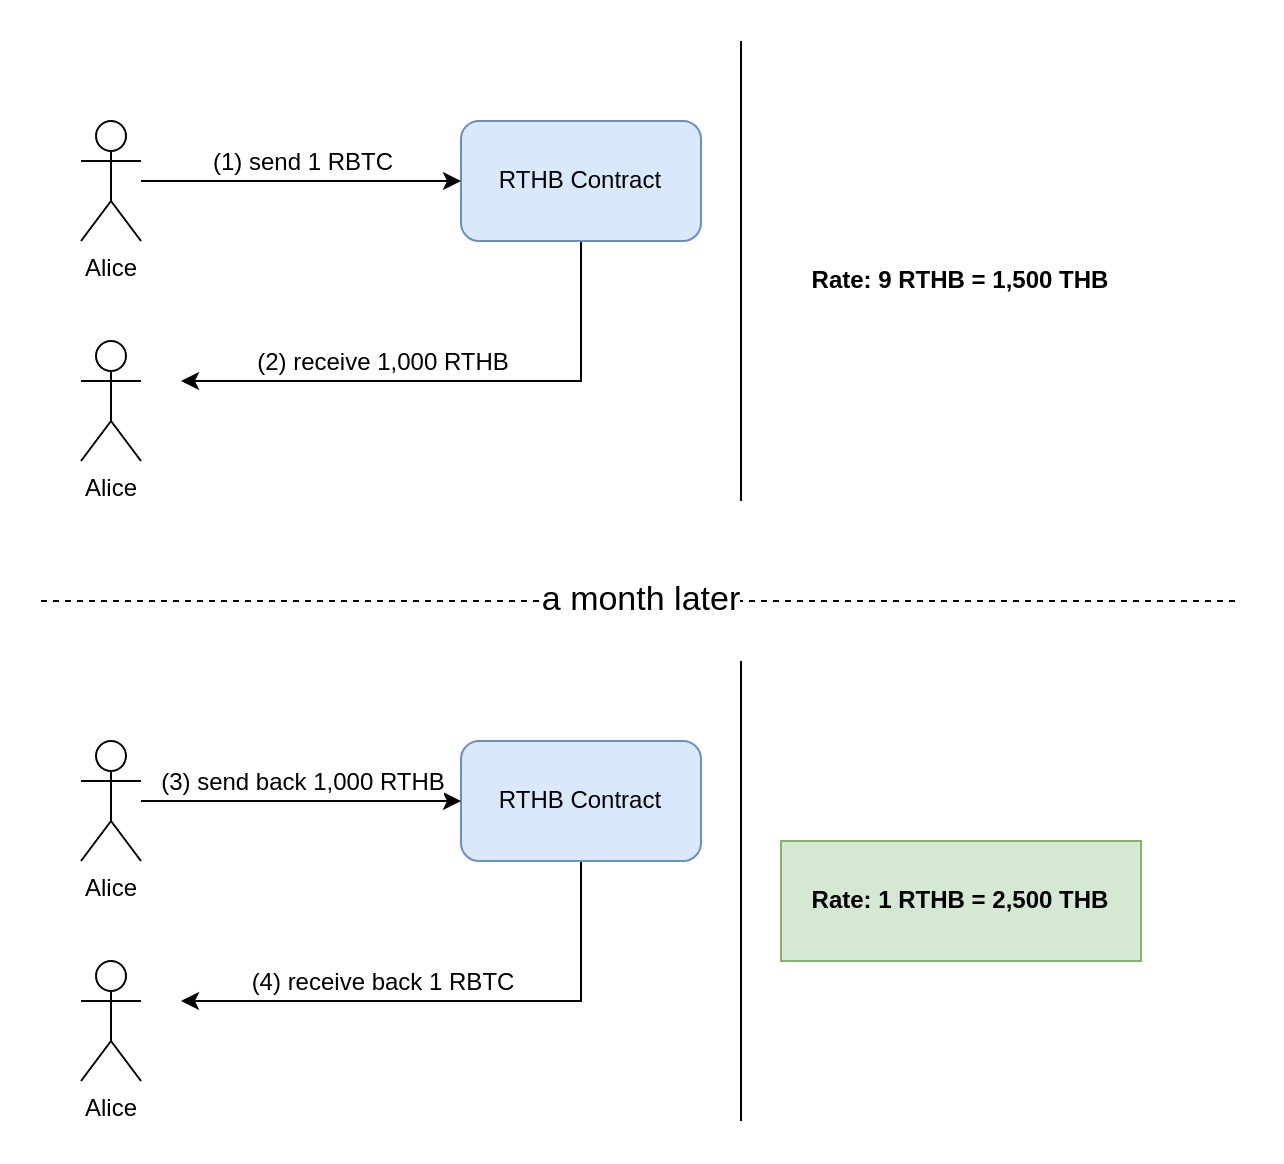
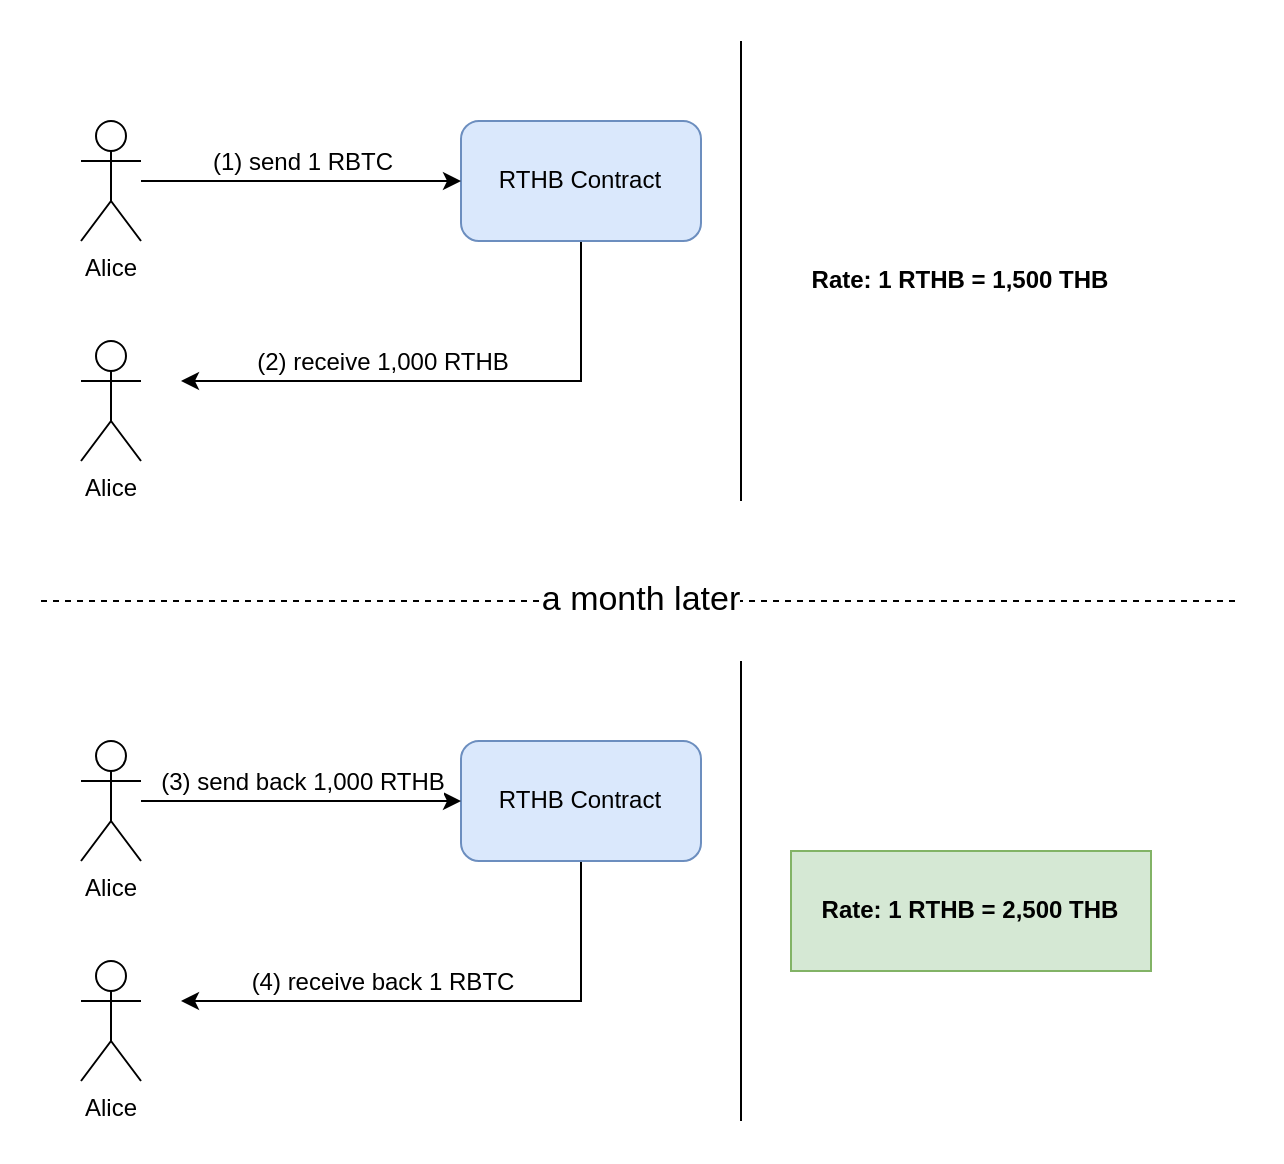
node "Rate: 9 RTHB = 1,500 THB": label "Rate: 9 RTHB = 1,500 THB" -> "Rate: 1 RTHB = 1,500 THB"
node "Rate: 1 RTHB = 2,500 THB": moved (961, 901) -> (971, 911)
